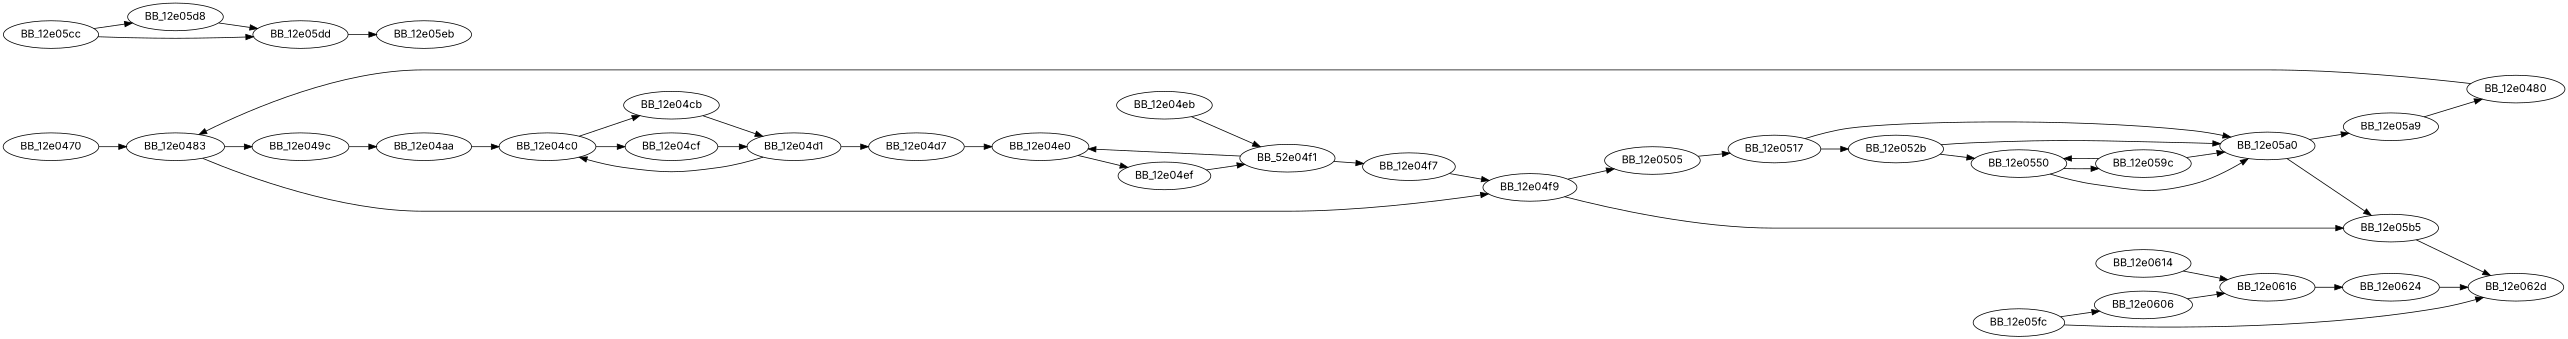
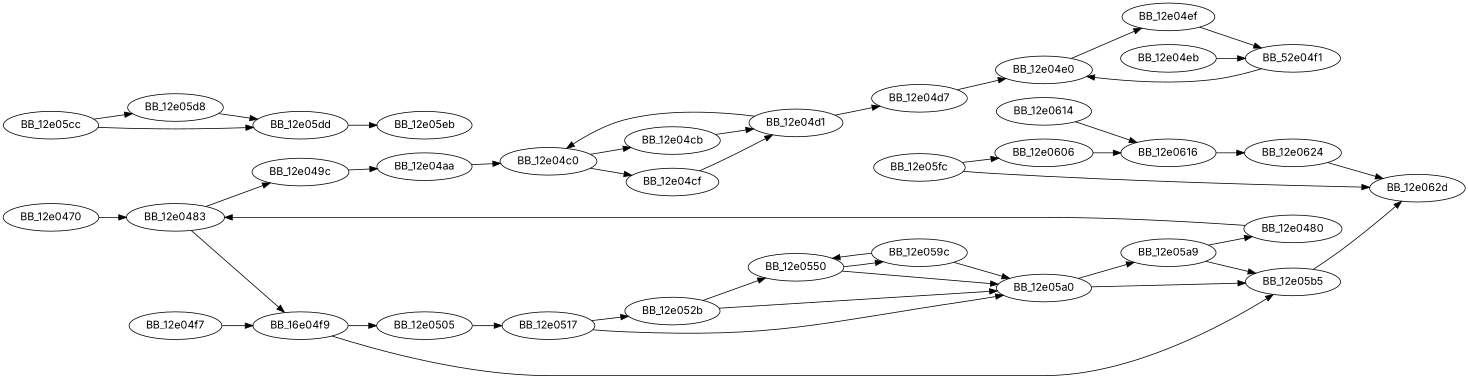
edge "BB_52e04f1" -> "BB_12e04f7": removed
node "BB_12e04f9": label "BB_12e04f9" -> "BB_16e04f9"
edge "BB_12e05a9" -> "BB_12e05b5": added
